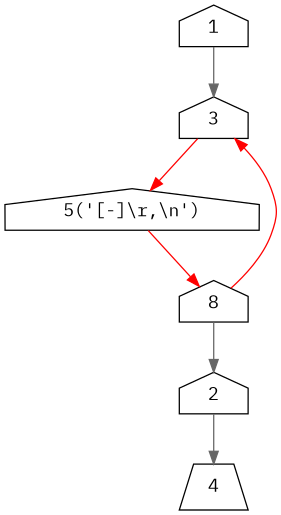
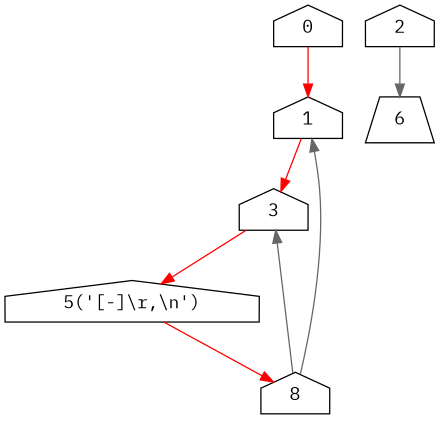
node "0": added
edge "1" -> "3": color gray40 -> red
edge "8" -> "3": color red -> gray40
edge "8" -> "2": now "8" -> "1"
node "4": label "4" -> "6"
